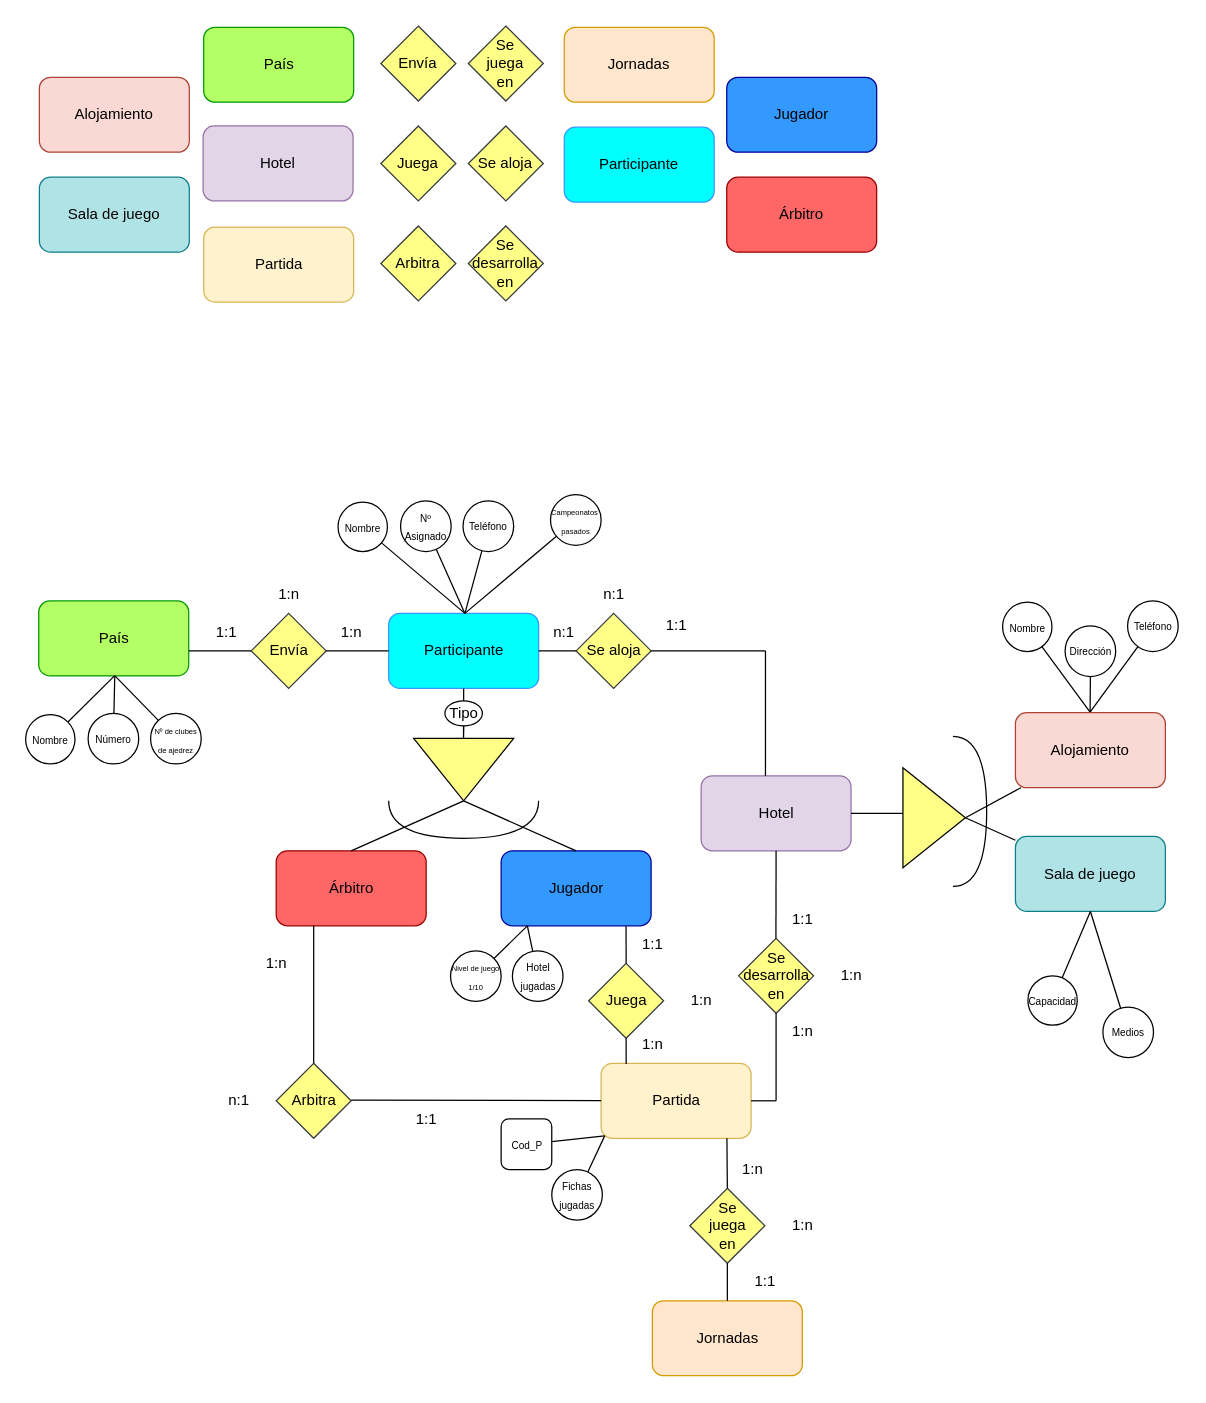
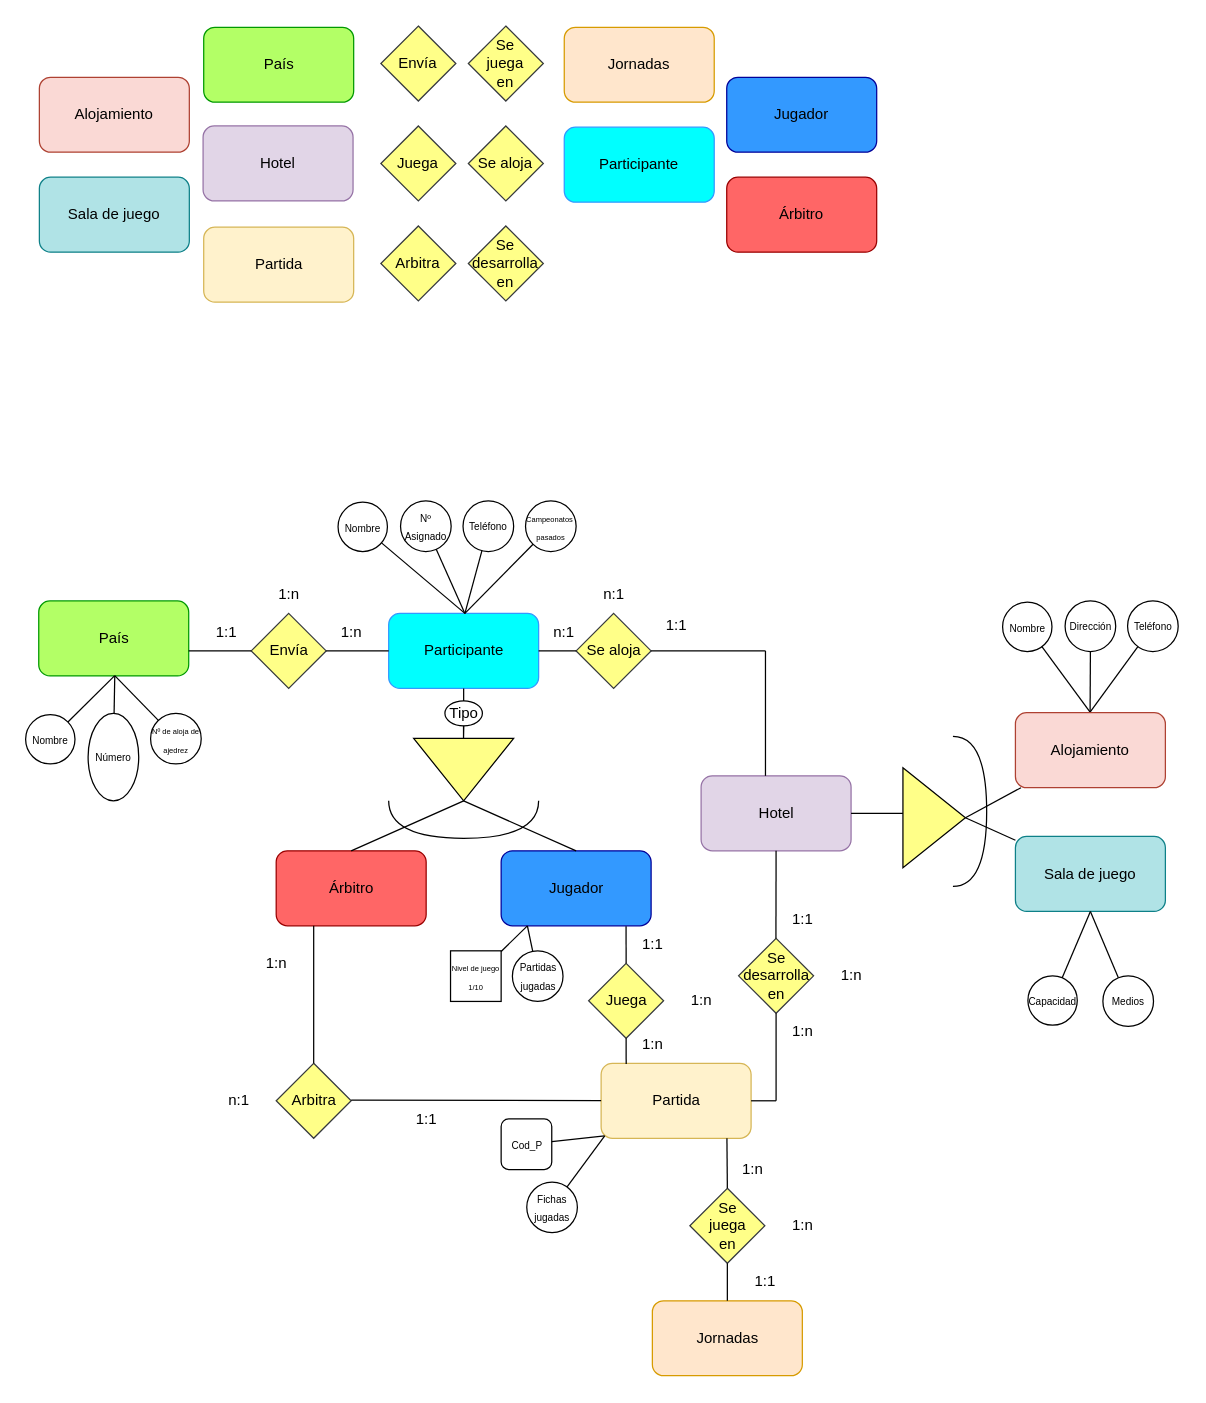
node "Campeonatos pasados": moved (576, 520) -> (551, 526)
node "Dirección": moved (1091, 651) -> (1091, 626)
node "Número": size 51x51 -> 51x88
node "Nº de clubes de ajedrez": label "Nº de clubes de ajedrez" -> "Nº de aloja de ajedrez"
node "Nivel de juego 1/10": shape ellipse -> rectangle
node "Hotel jugadas": label "Hotel jugadas" -> "Partidas jugadas"
node "Medios": moved (1128, 1032) -> (1128, 1001)
node "Fichas jugadas": moved (577, 1195) -> (552, 1207)
